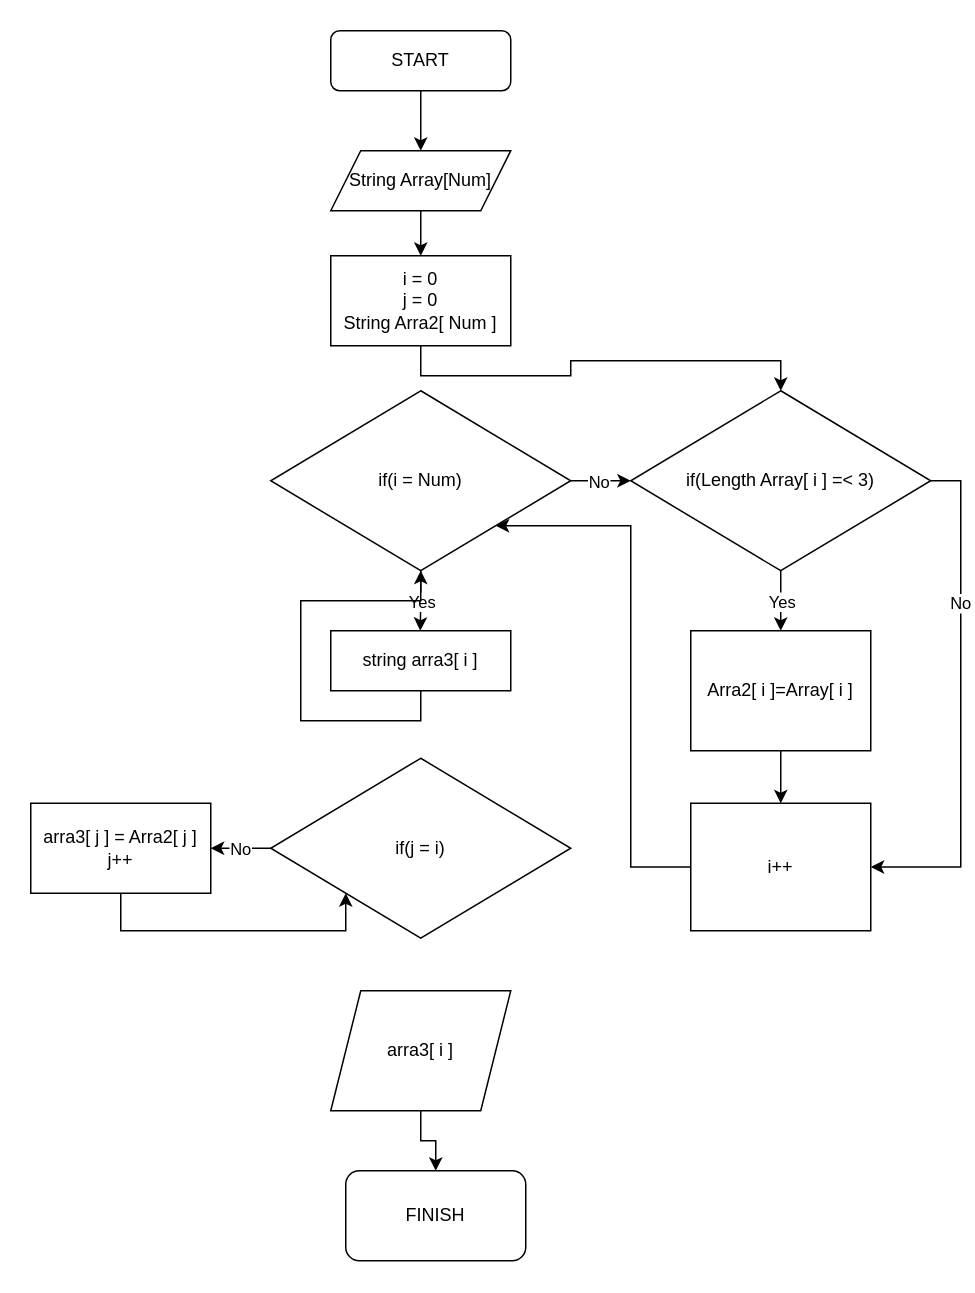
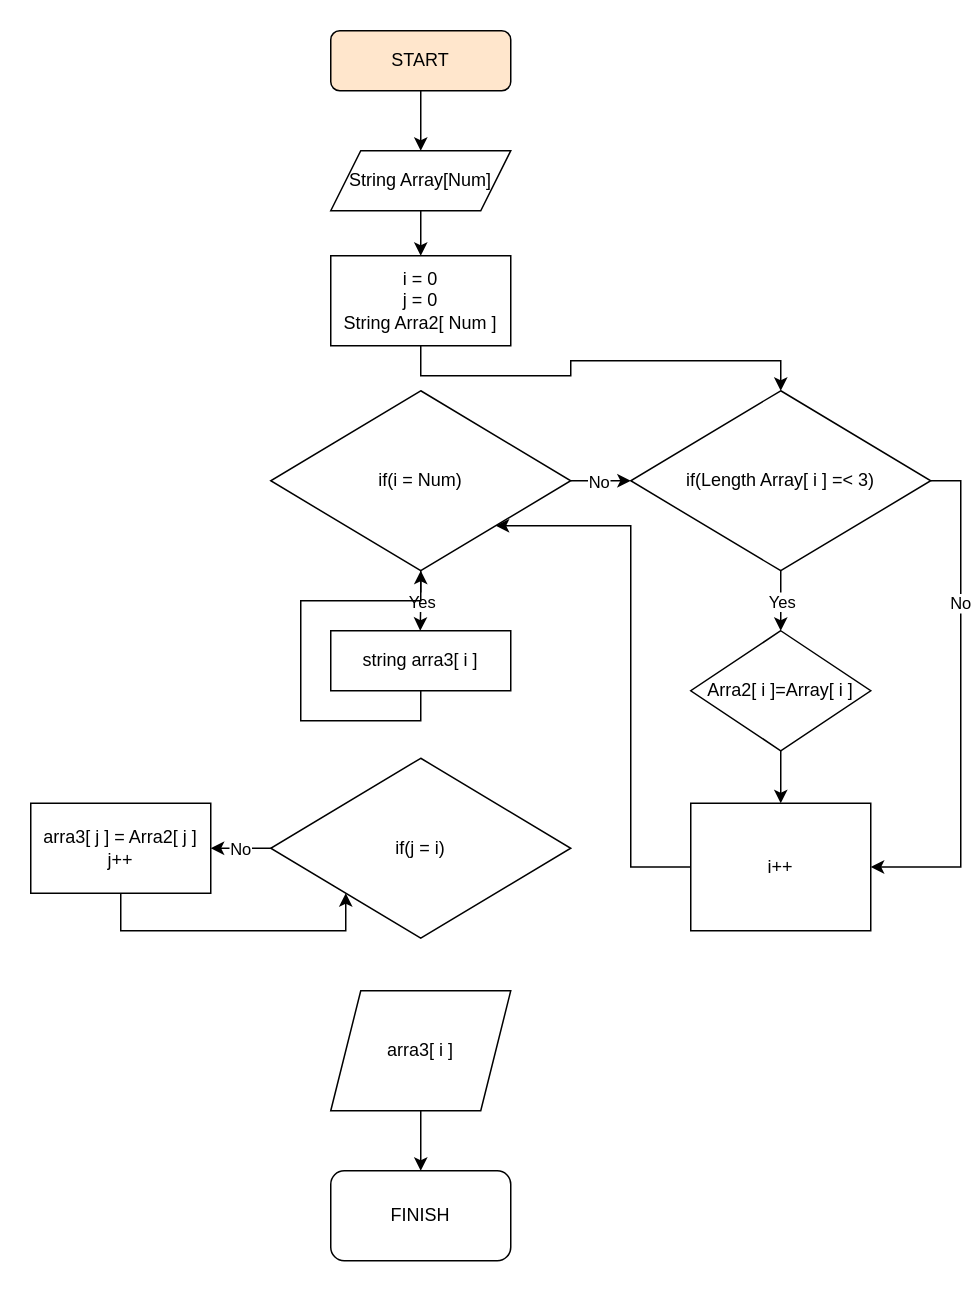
node "START": fillcolor #ffffff -> #ffe6cc
node "Arra2[ i ]=Array[ i ]": shape rectangle -> diamond
node "FINISH": moved (436, 1216) -> (421, 1216)
